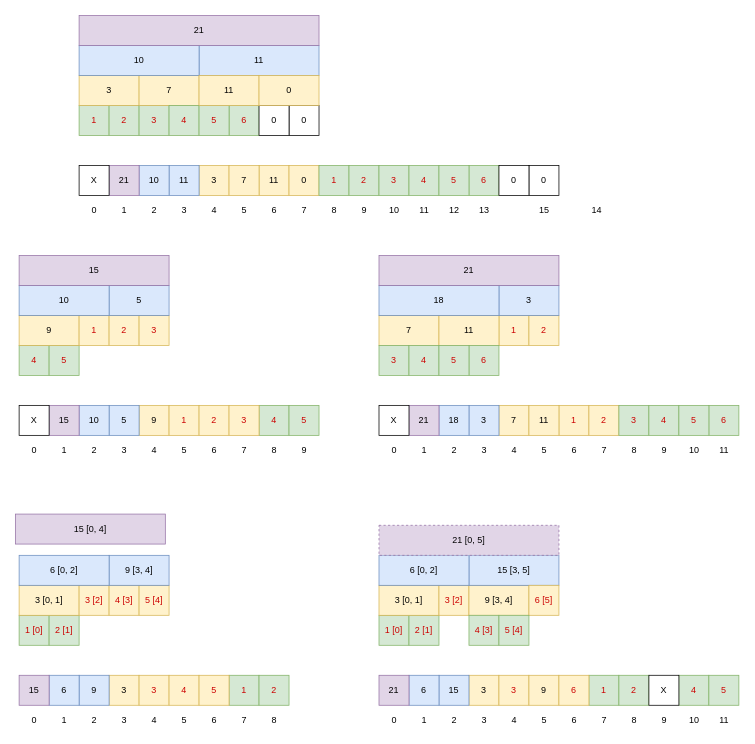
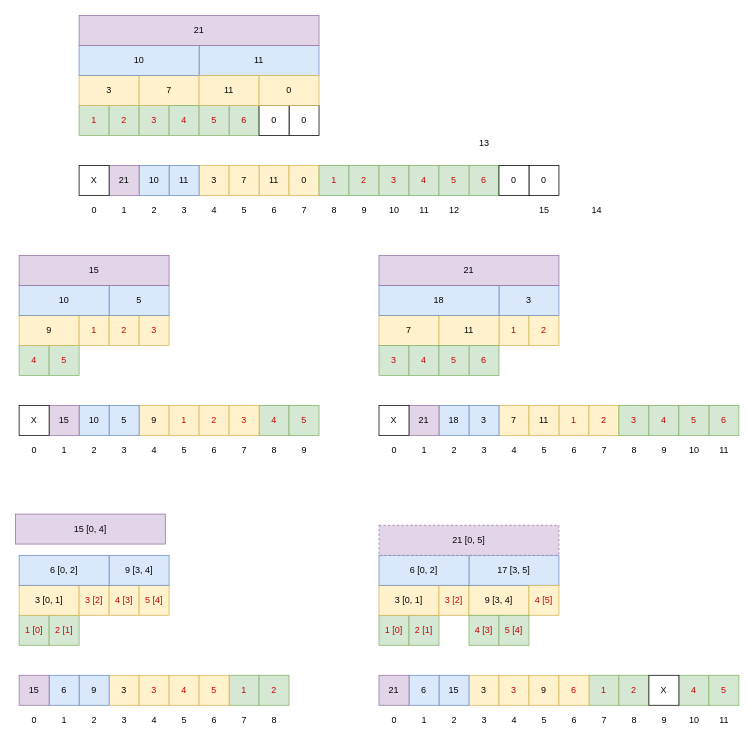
node "13": moved (484, 210) -> (484, 143)
node "15 [3, 5]": label "15 [3, 5]" -> "17 [3, 5]"
node "6 [5]": label "6 [5]" -> "4 [5]"
